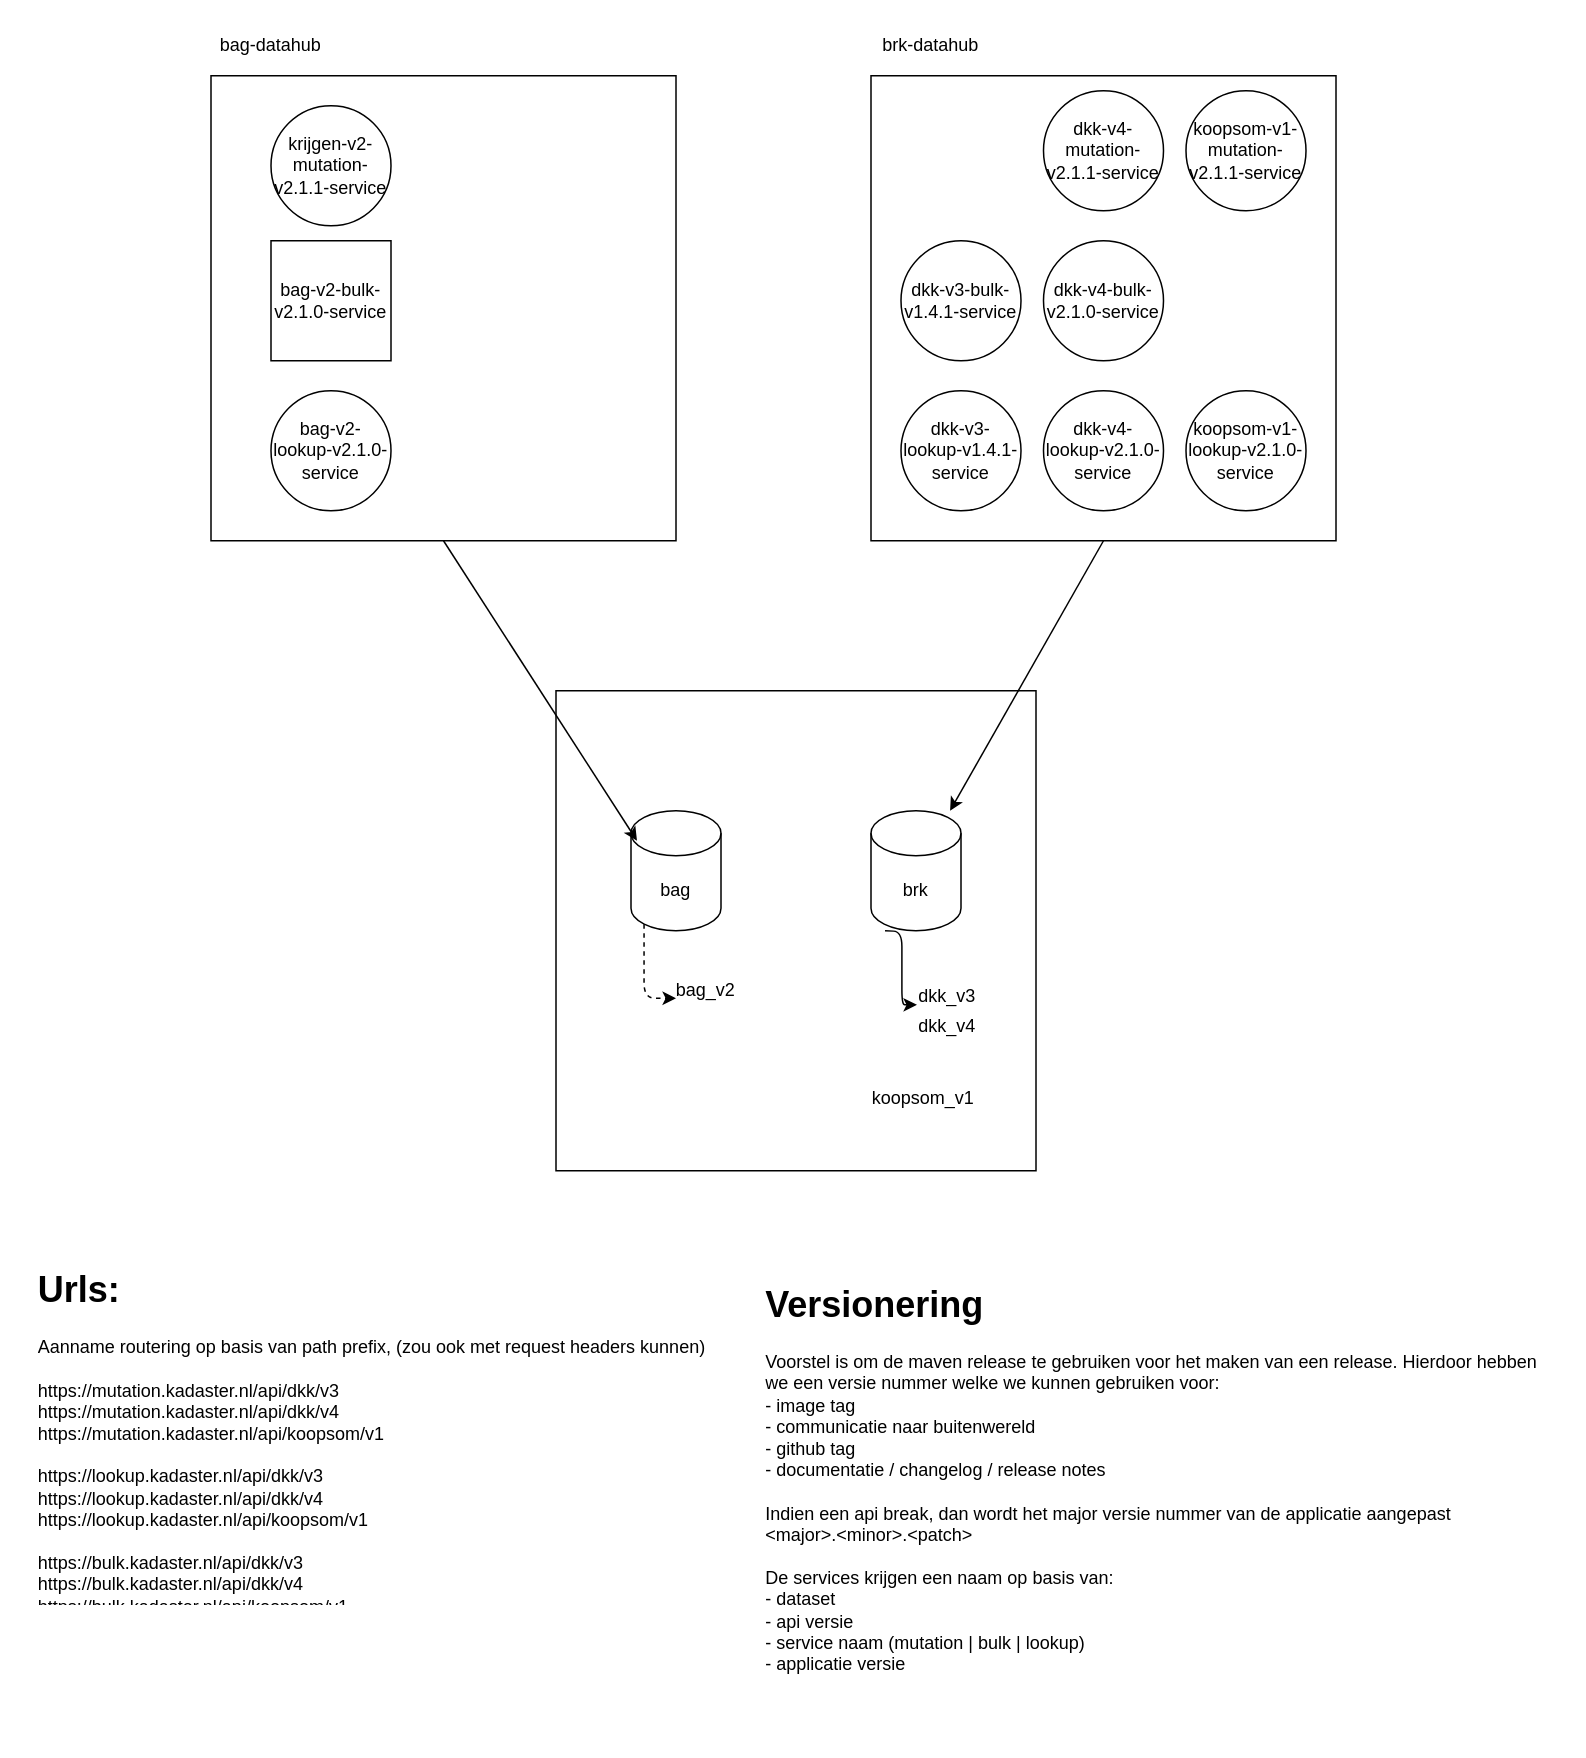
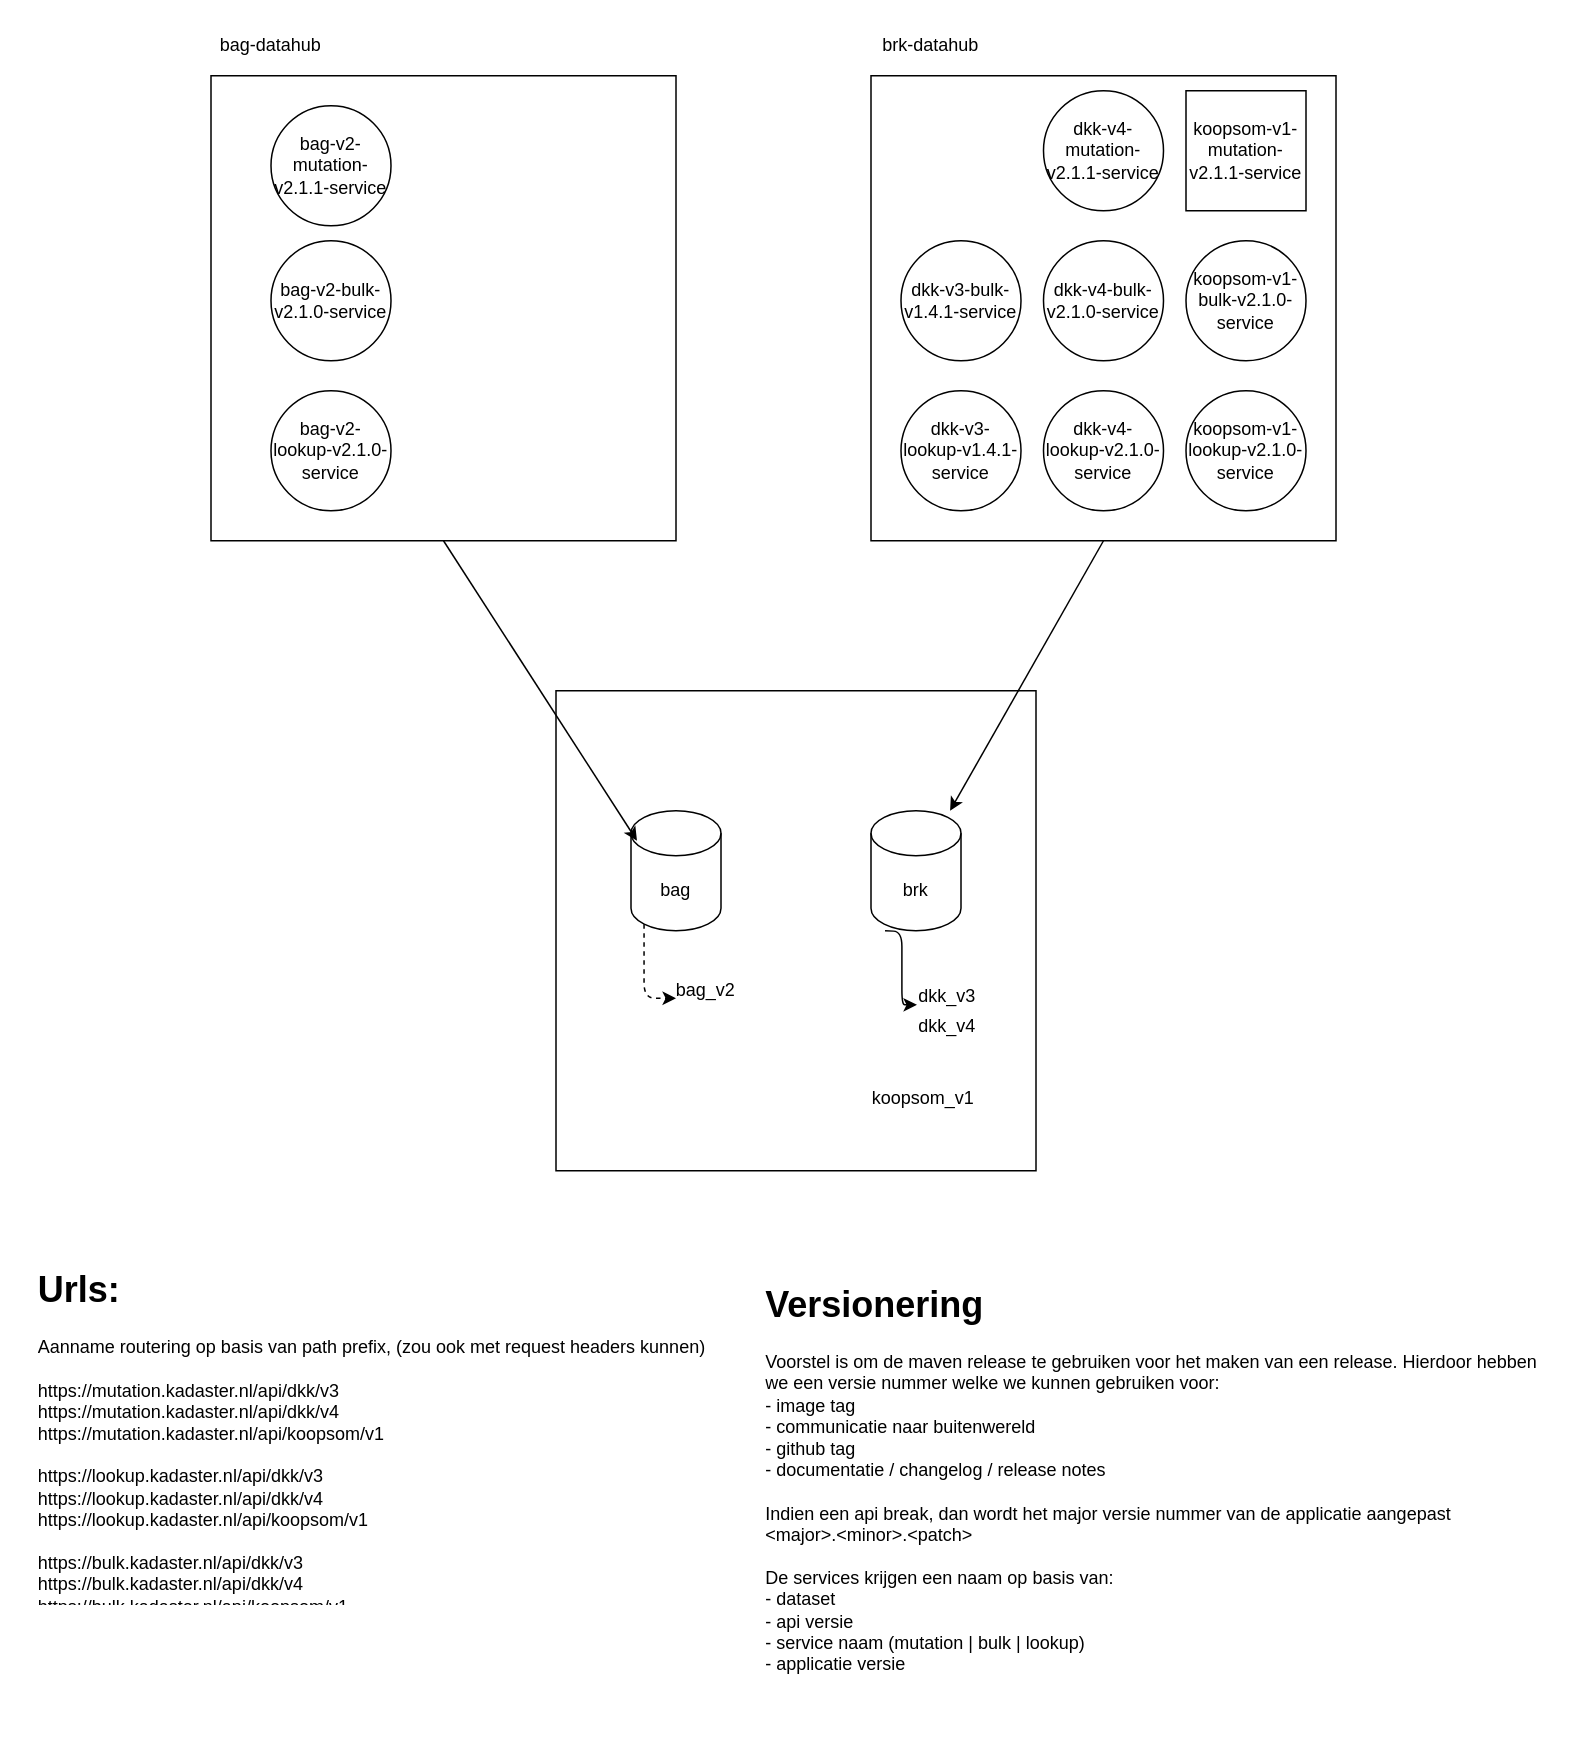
node "koopsom-v1- mutation-v2.1.1-service": shape ellipse -> rectangle
node "krijgen-v2-mutation-v2.1.1-service": label "krijgen-v2-mutation-v2.1.1-service" -> "bag-v2-mutation-v2.1.1-service"
node "bag-v2-bulk-v2.1.0-service": shape rectangle -> ellipse
node "koopsom-v1-bulk-v2.1.0-service": added
